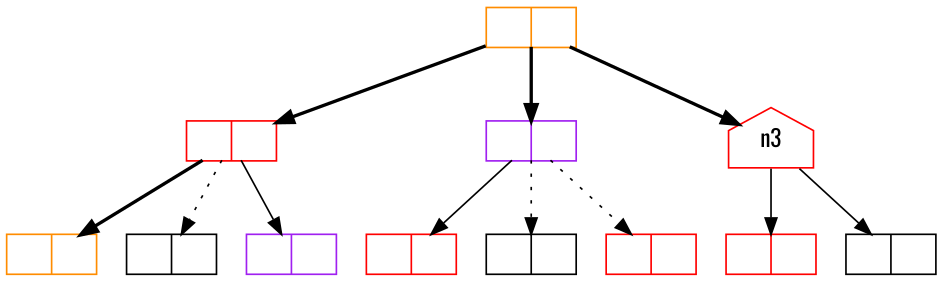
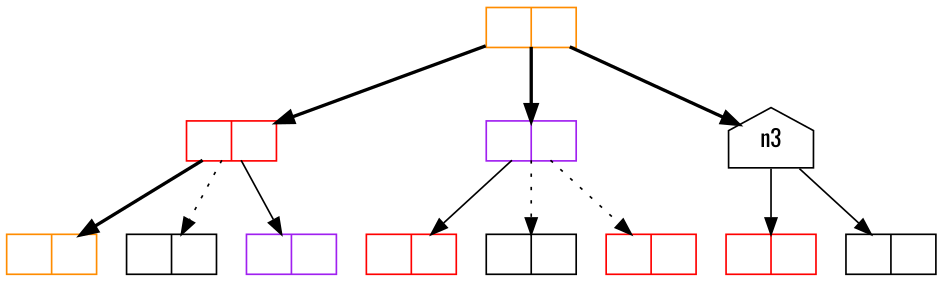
node "n3": color red -> black
